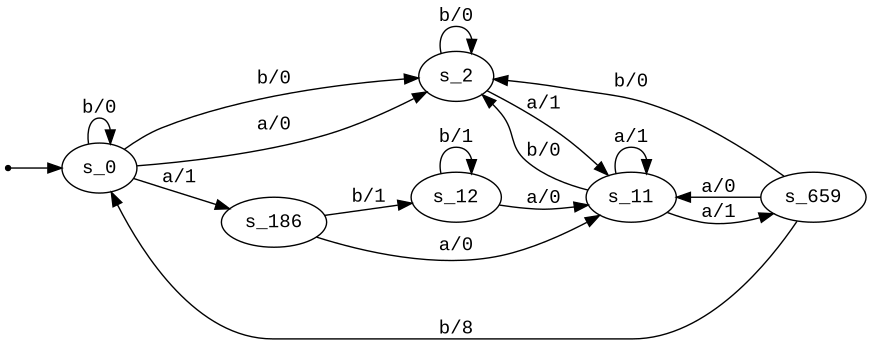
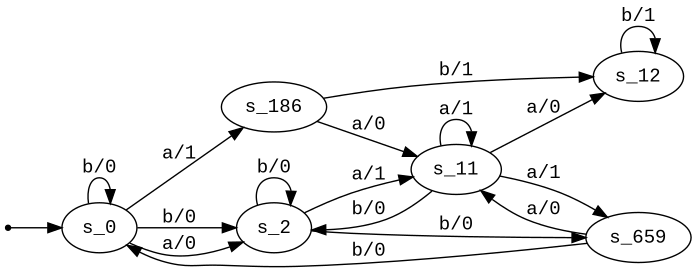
edge "s_659" -> "s_2": reversed
edge "s_12" -> "s_11": reversed
edge "s_659" -> "s_0": label "b/8" -> "b/0"
